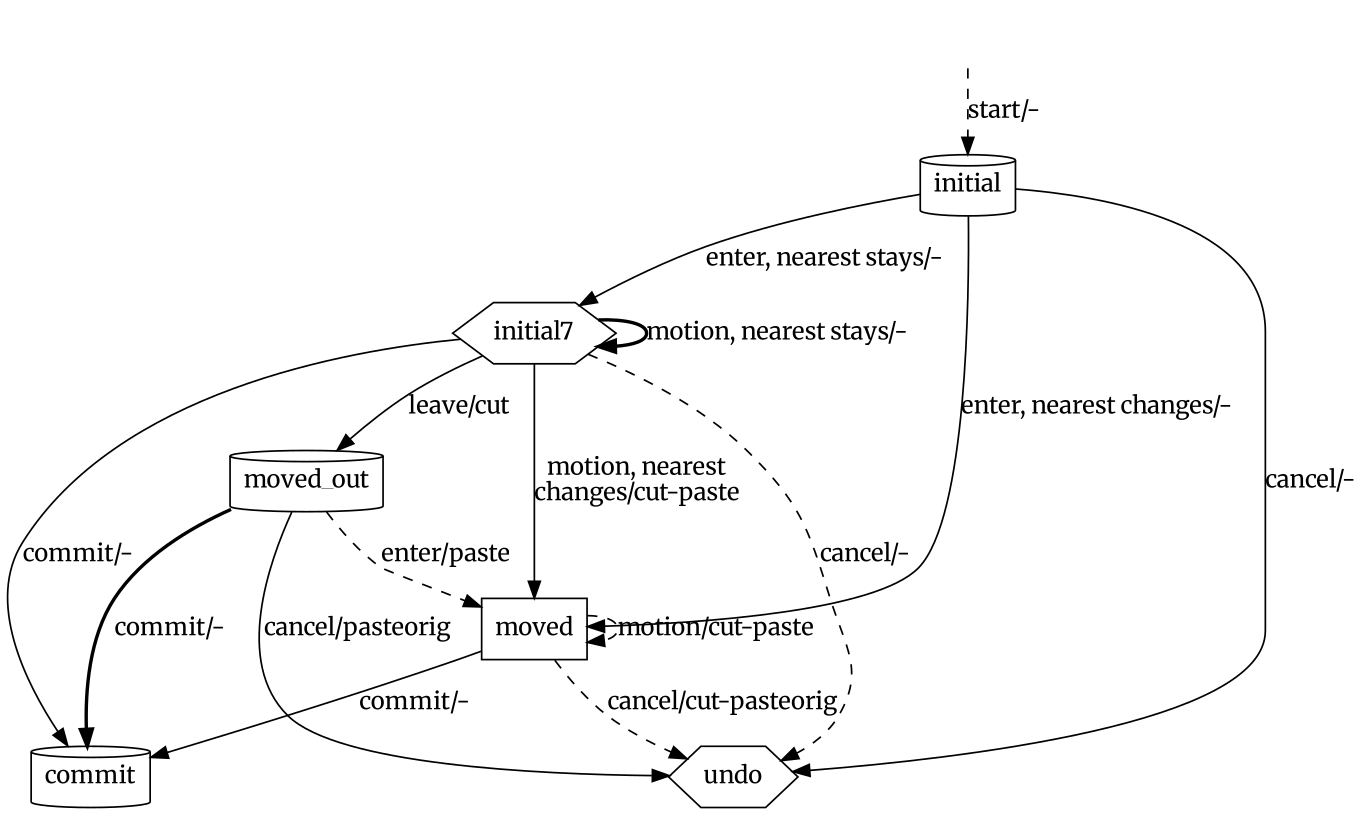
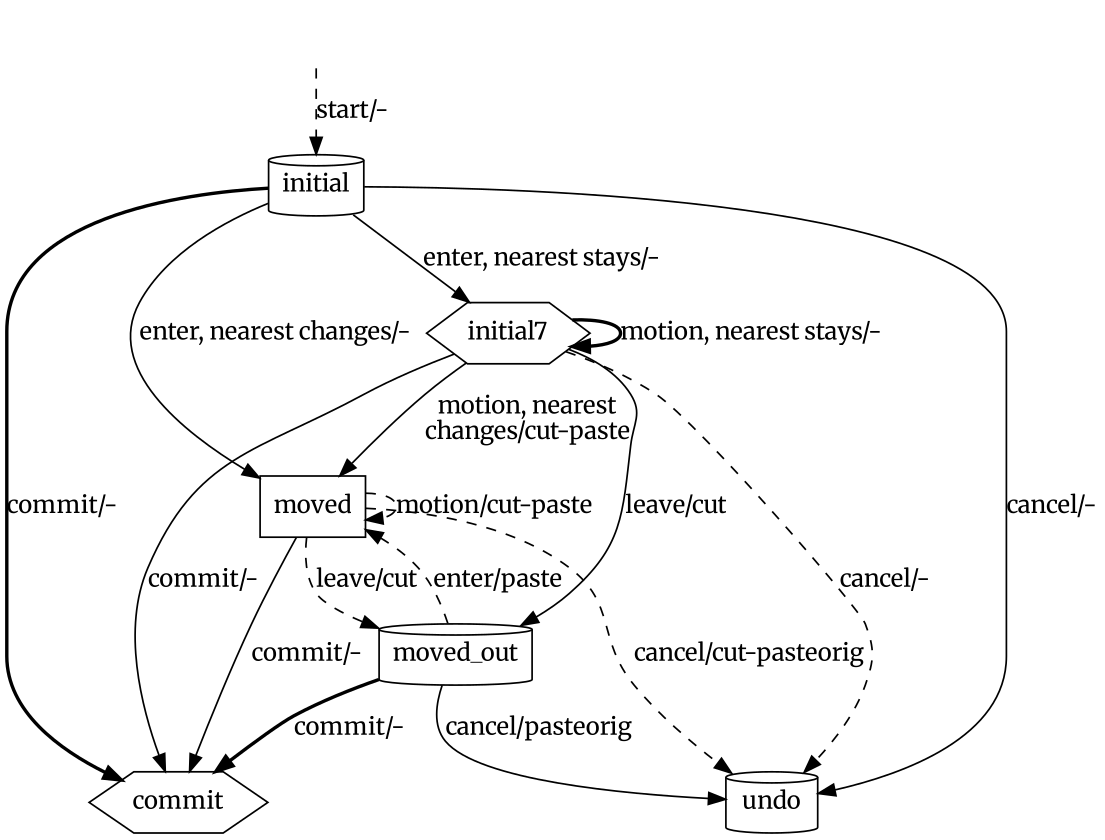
edge "initial" -> "commit": added, label "commit/-"
edge "moved" -> "moved_out": added, label "leave/cut"
node "commit": shape cylinder -> hexagon
node "undo": shape hexagon -> cylinder
